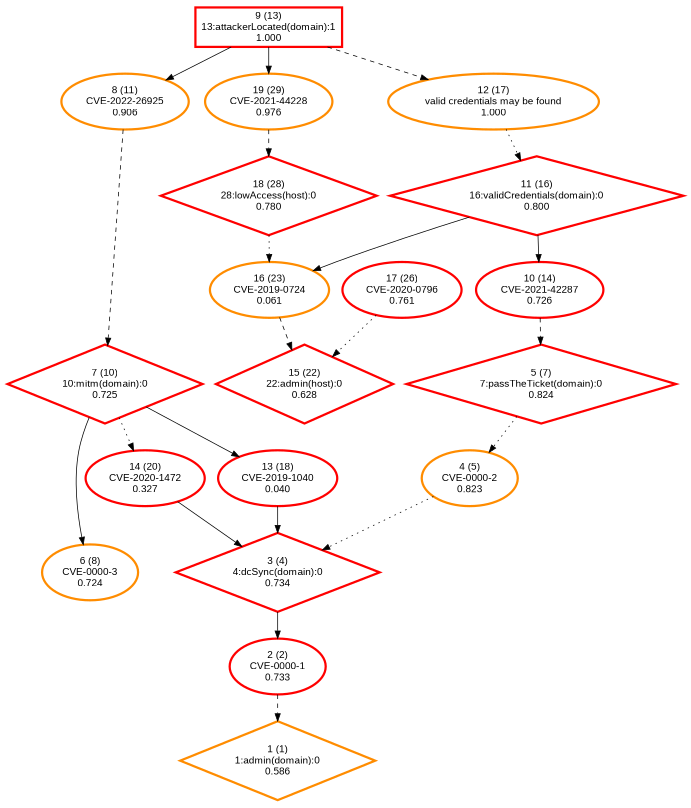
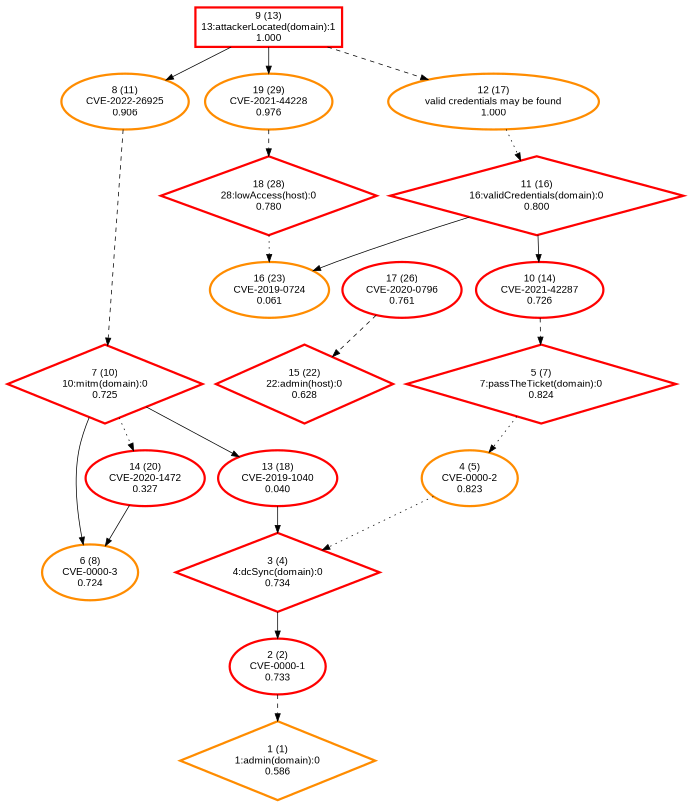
edge "16 (23) CVE-2019-0724 0.061" -> "15 (22) 22:admin(host):0 0.628": removed
edge "17 (26) CVE-2020-0796 0.761" -> "15 (22) 22:admin(host):0 0.628": style dotted -> dashed
edge "14 (20) CVE-2020-1472 0.327" -> "3 (4) 4:dcSync(domain):0 0.734": now "14 (20) CVE-2020-1472 0.327" -> "6 (8) CVE-0000-3 0.724"
